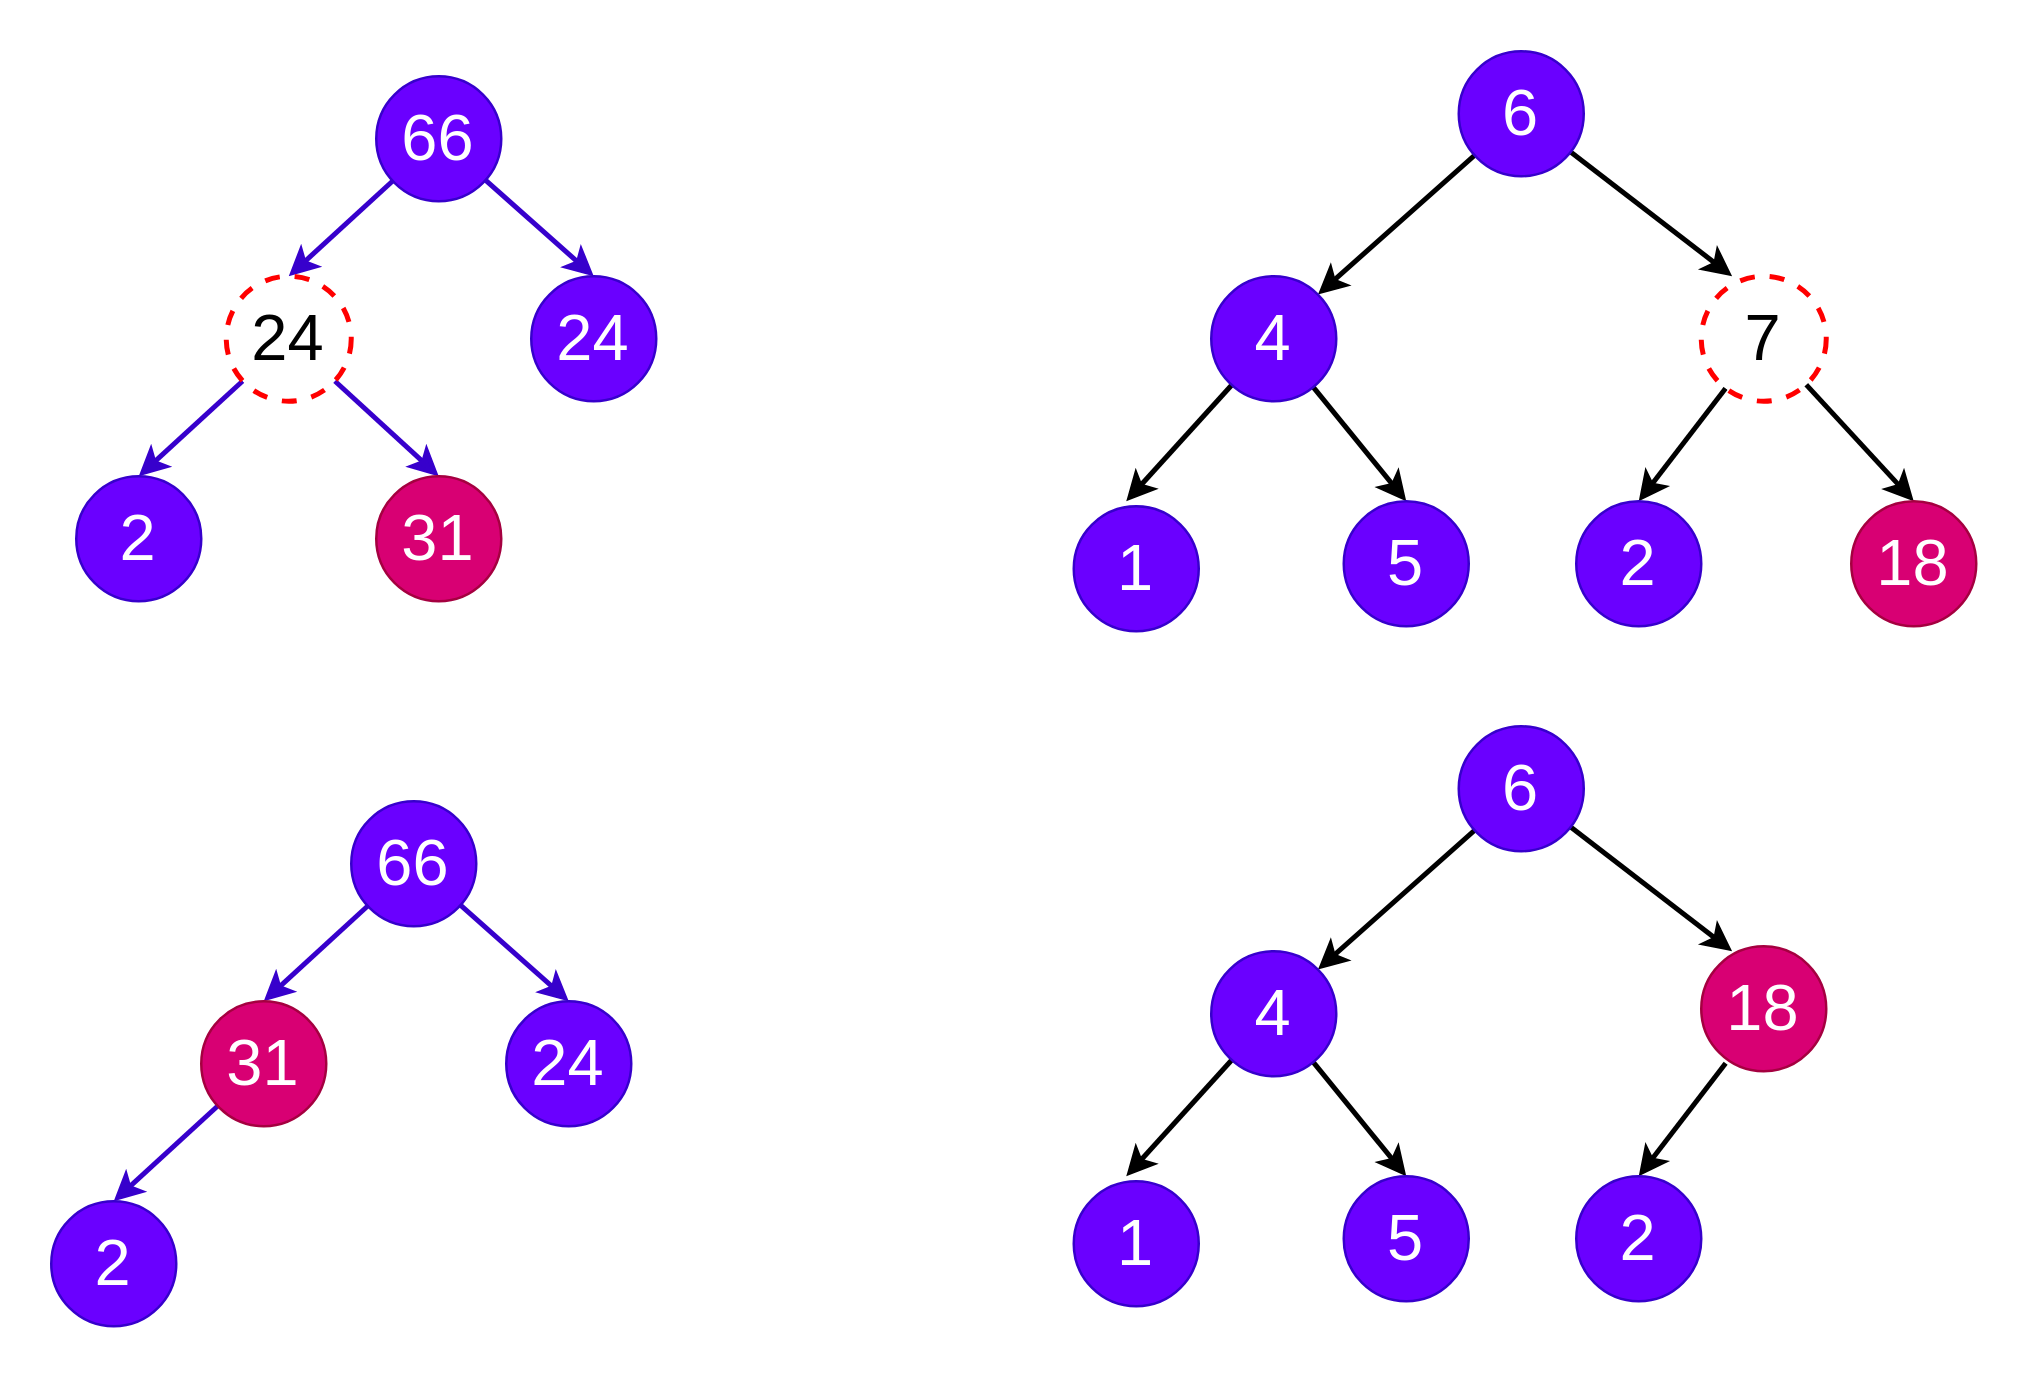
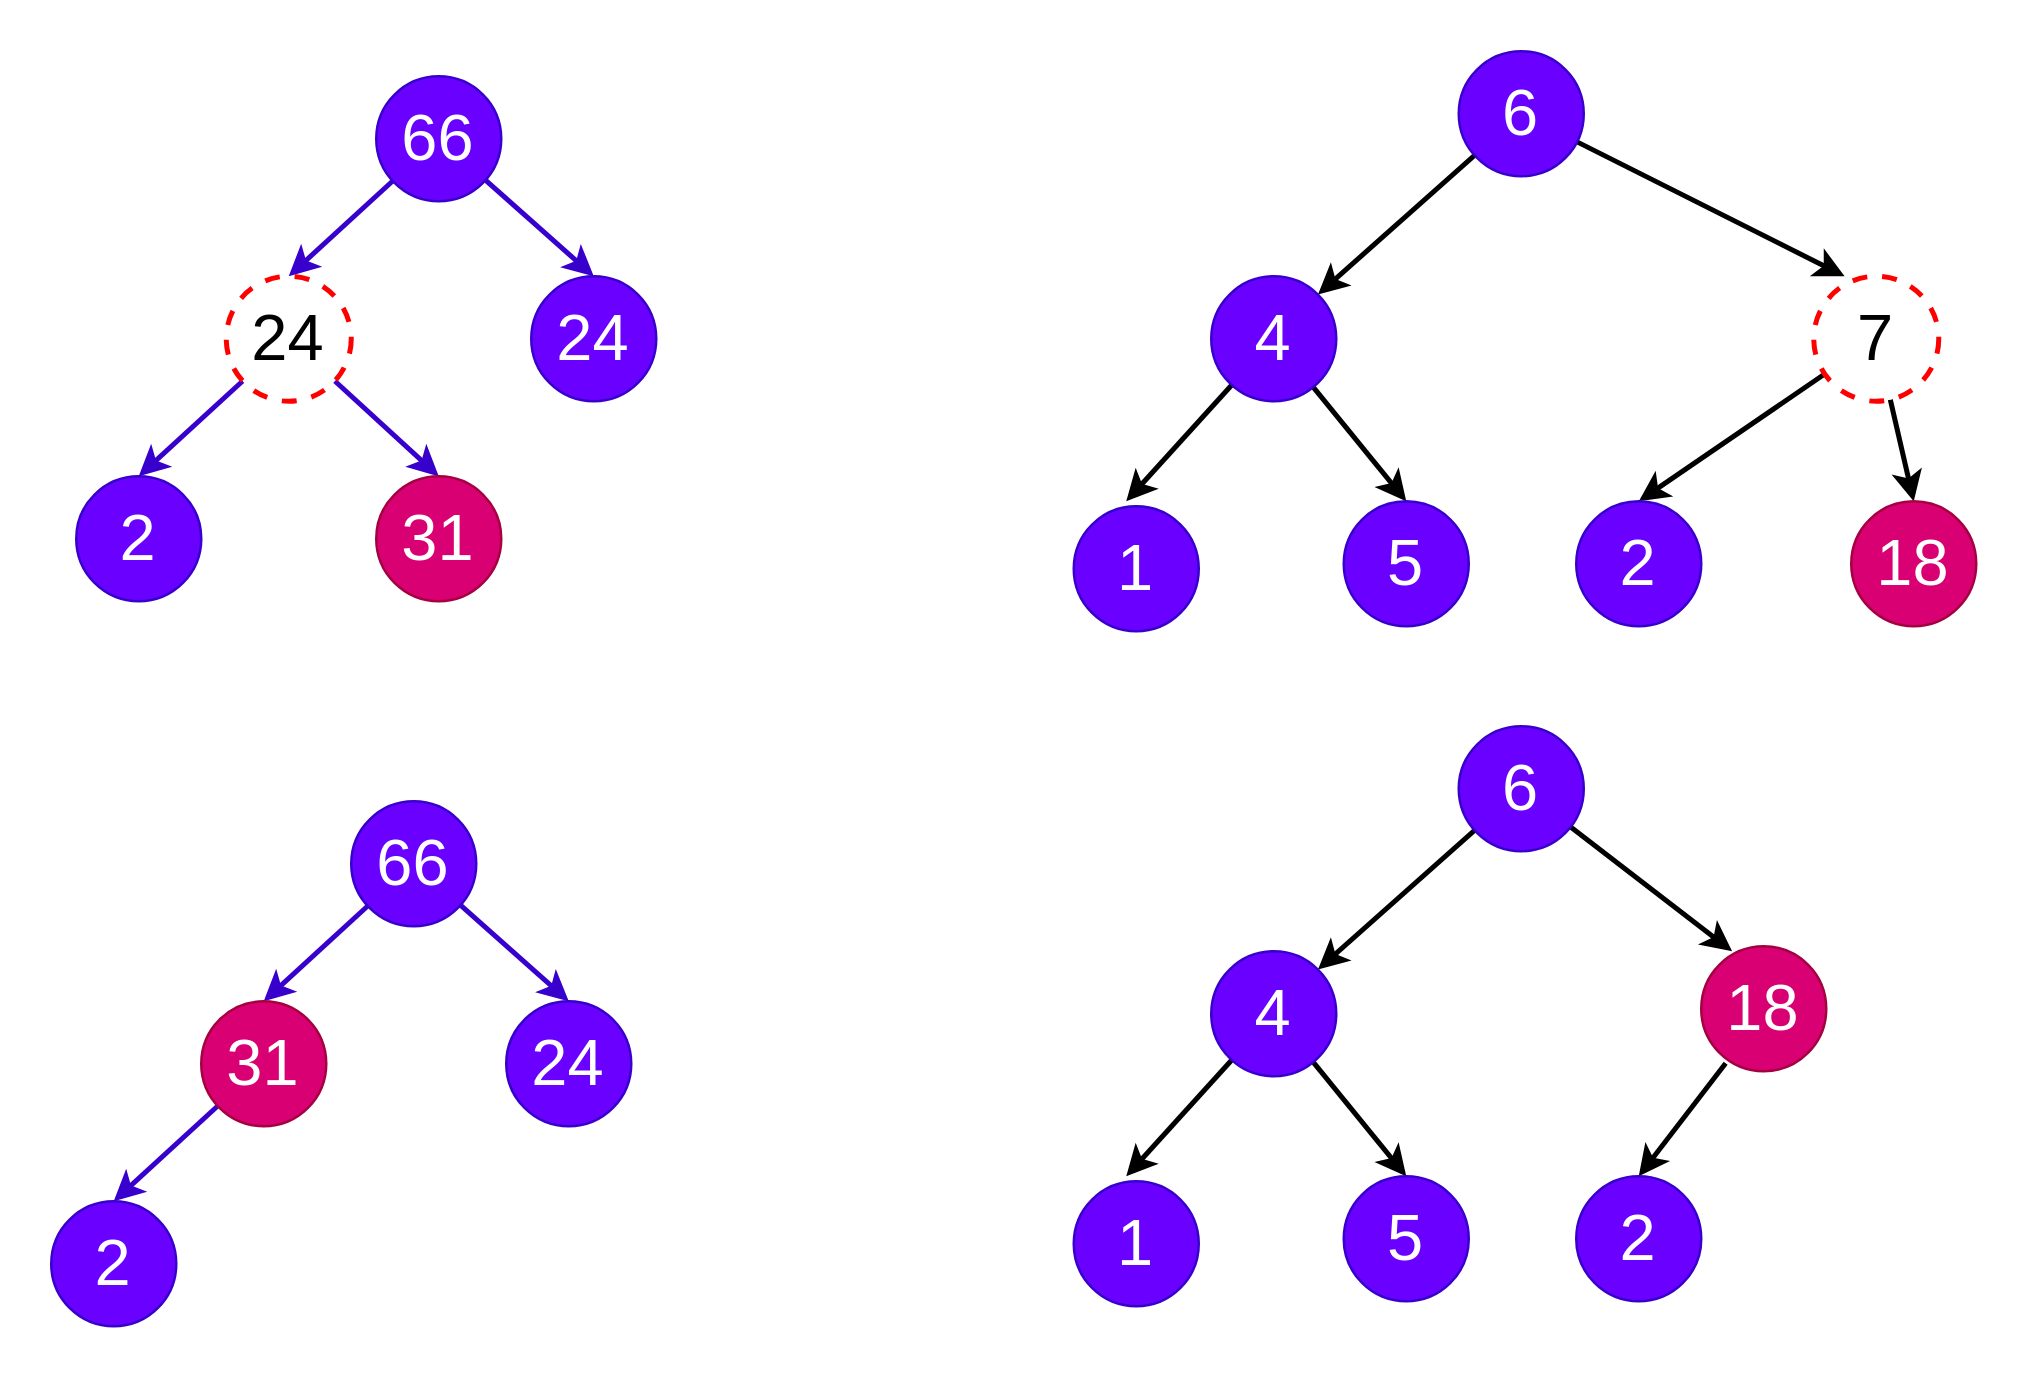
node "7": moved (1764, 339) -> (1876, 339)
